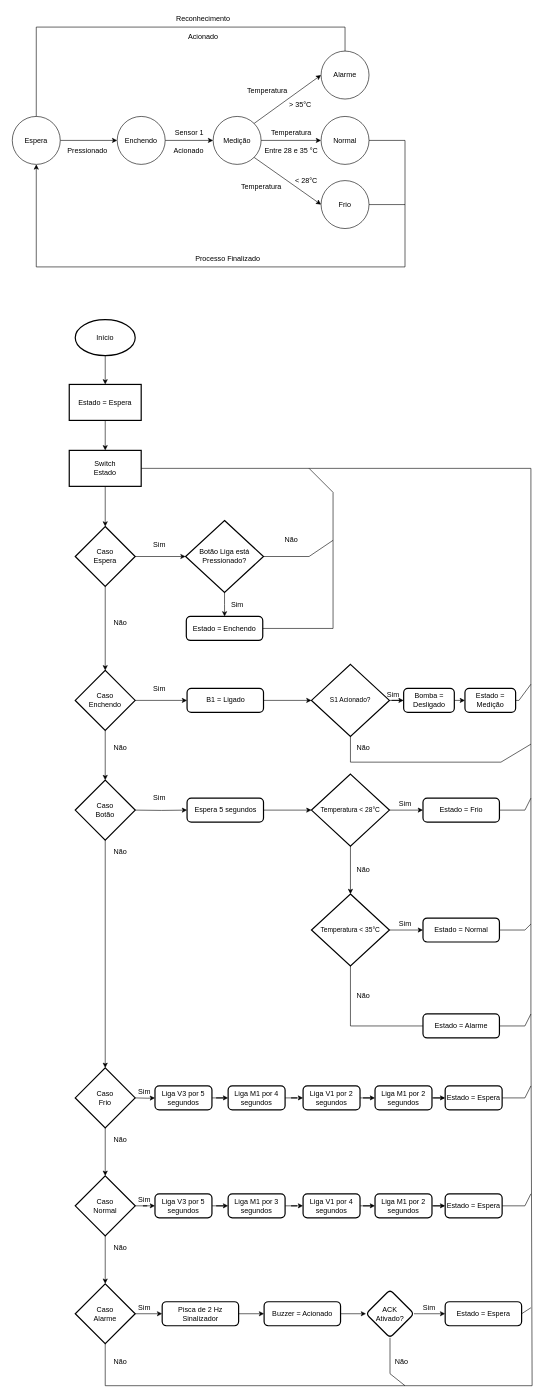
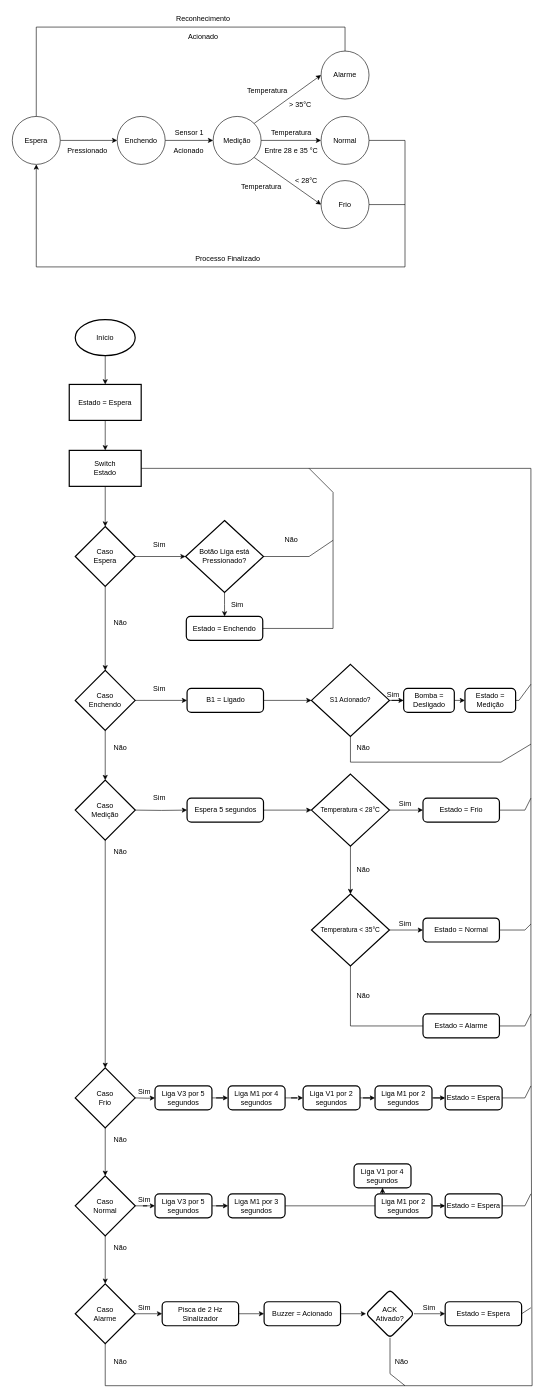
node "Caso Botão": label "Caso Botão" -> "Caso Medição"
node "Liga V1 por 4 segundos": moved (332, 1206) -> (383, 1176)
